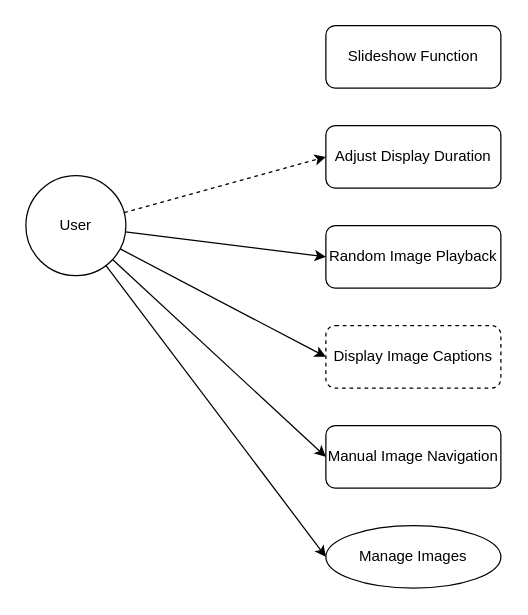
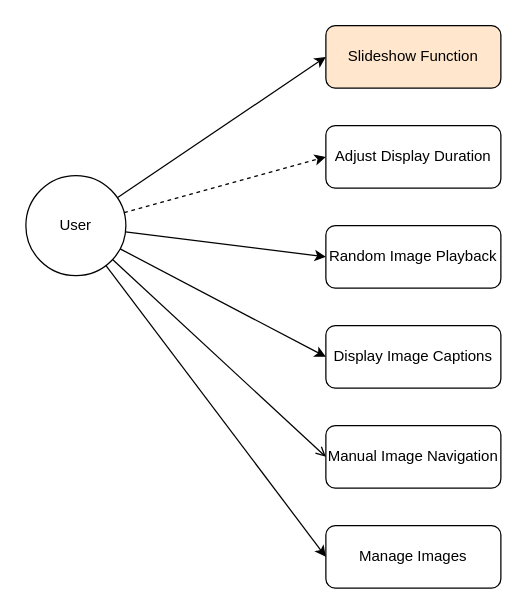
node "Slideshow Function": fillcolor #ffffff -> #ffe6cc
edge "User" -> "Slideshow Function": added
node "Display Image Captions": style dashed -> solid
edge "User" -> "Manual Image Navigation": arrowhead classic -> open
node "Manage Images": shape ellipse -> rounded rectangle
